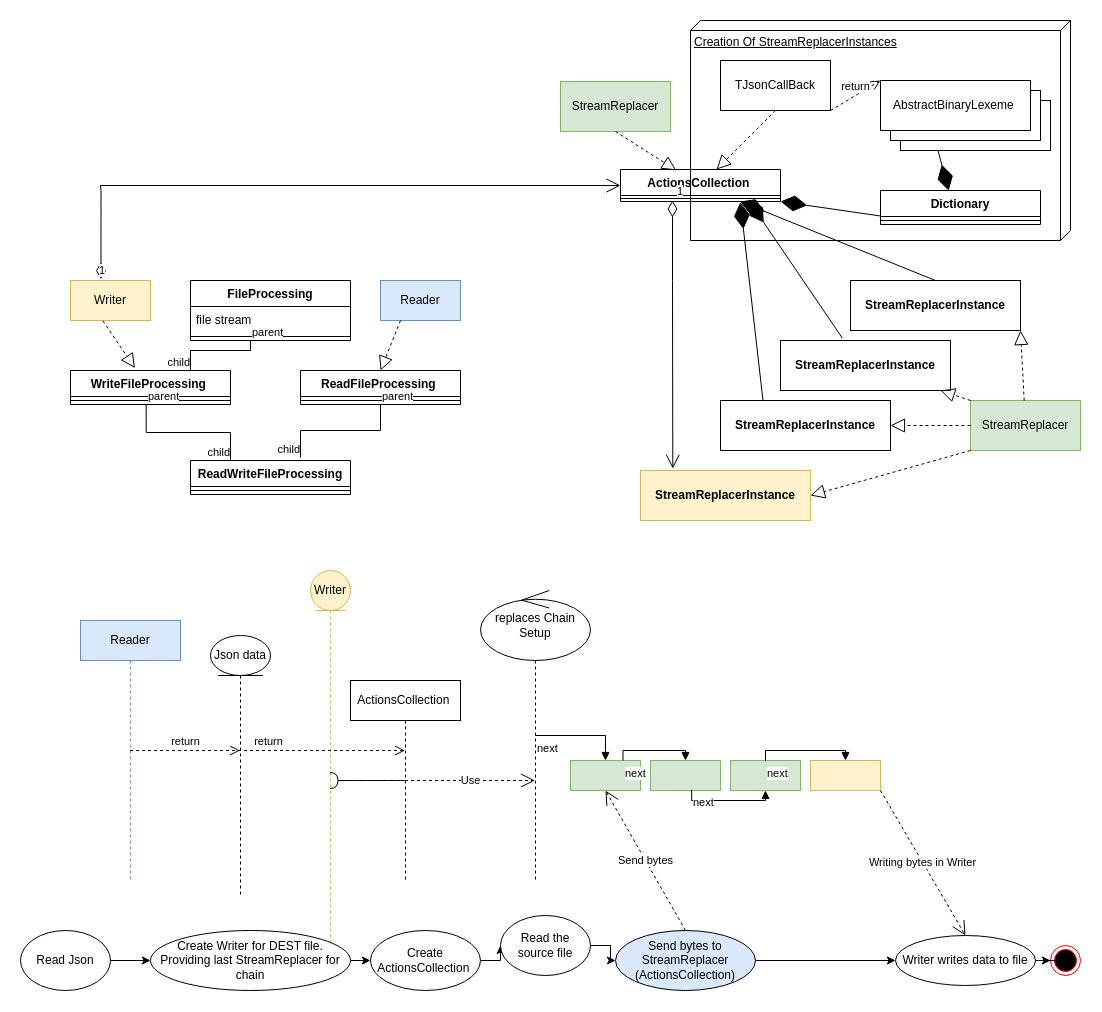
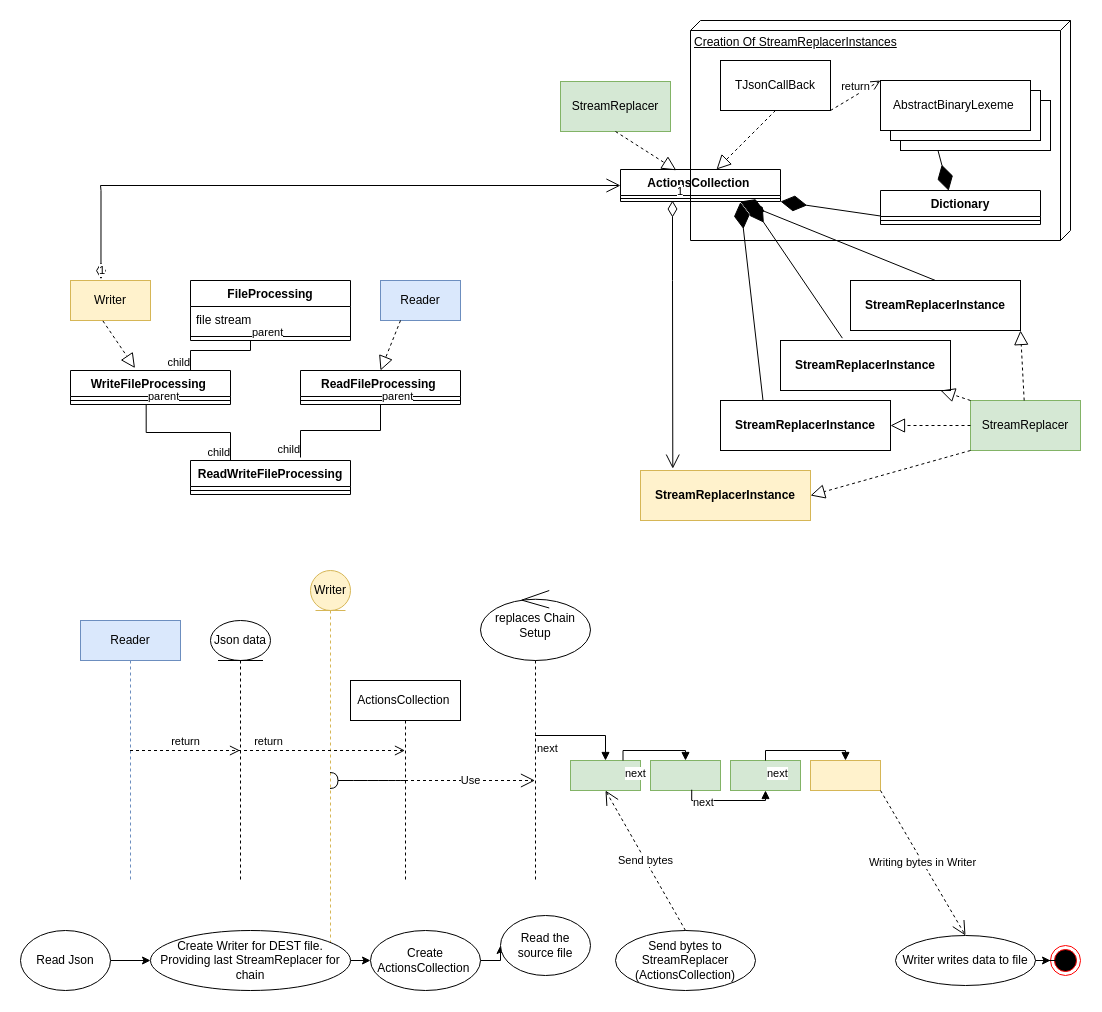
node "Json data": moved (241, 766) -> (241, 751)
edge "Read the source file" -> "Send bytes to StreamReplacer (ActionsCollection)": removed
node "Send bytes to StreamReplacer (ActionsCollection)": fillcolor #dae8fc -> #ffffff
edge "Send bytes to StreamReplacer (ActionsCollection)" -> "Writer writes data to file": removed
